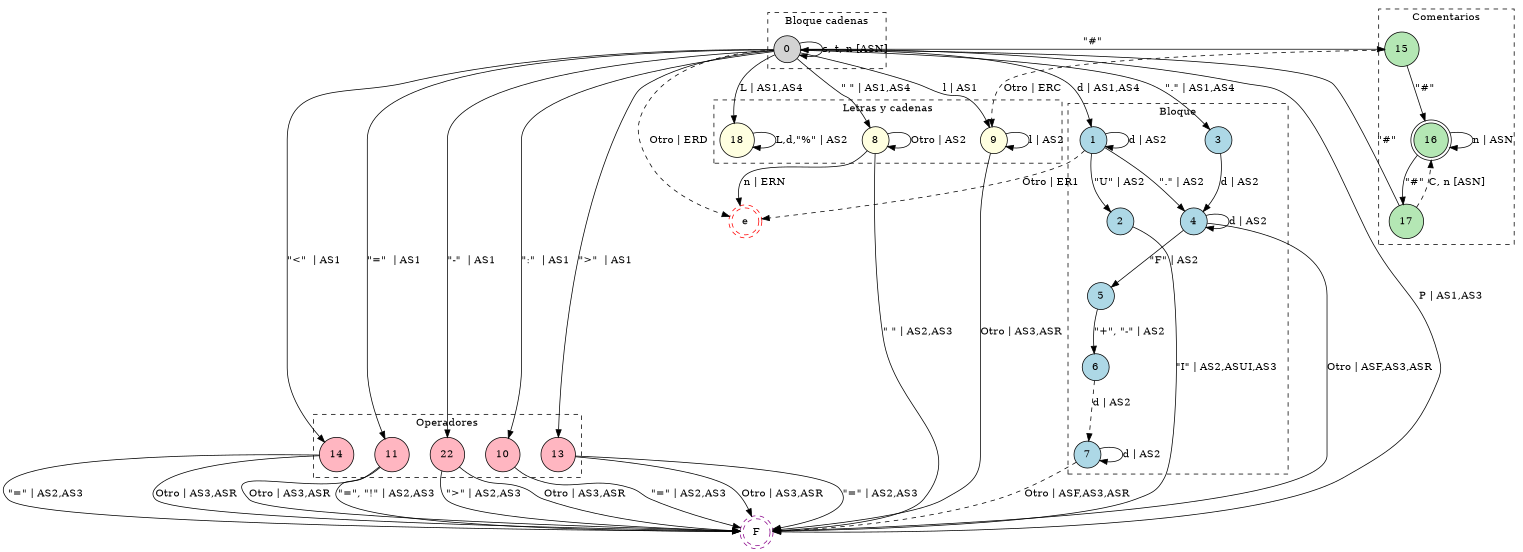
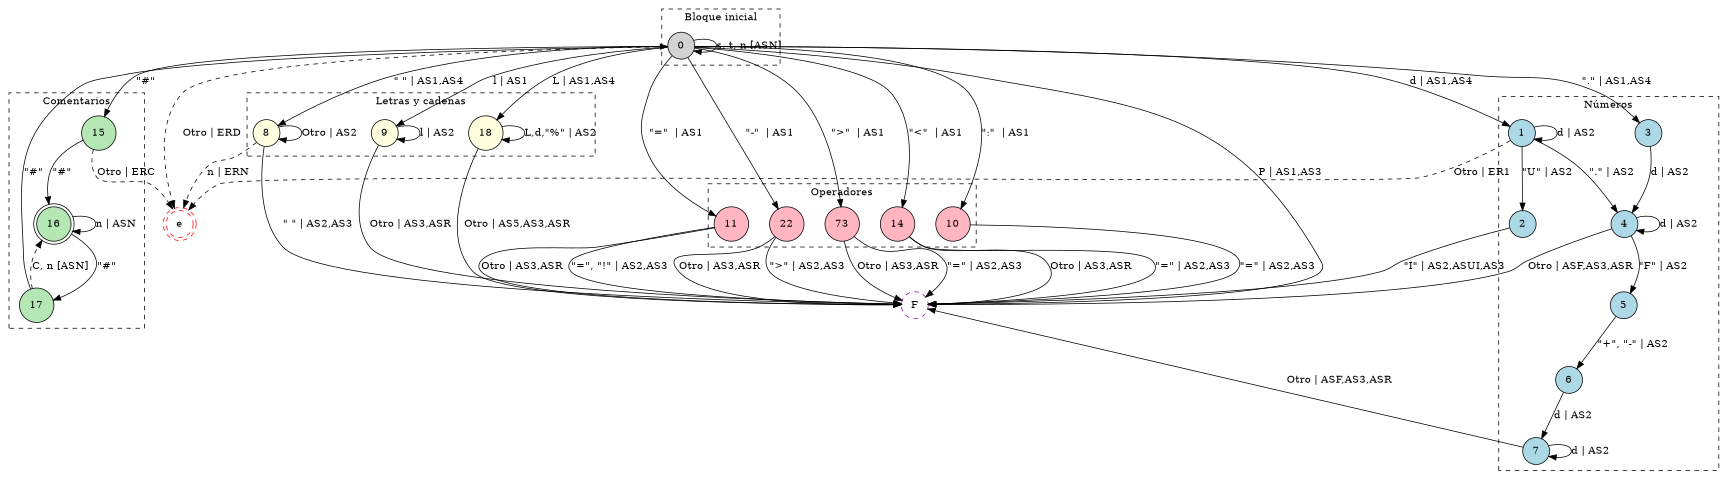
cluster "Bloque cadenas": label "Bloque cadenas" -> "Bloque inicial"
edge "15" -> "9": now "15" -> "e"
cluster "Bloque": label "Bloque" -> "Números"
edge "8" -> "e": style solid -> dashed
edge "18" -> "F": added, label "Otro | AS5,AS3,ASR"
edge "6" -> "7": style dashed -> solid
node "13": label "13" -> "73"
edge "7" -> "F": style dashed -> solid
node "F": shape doublecircle -> circle
